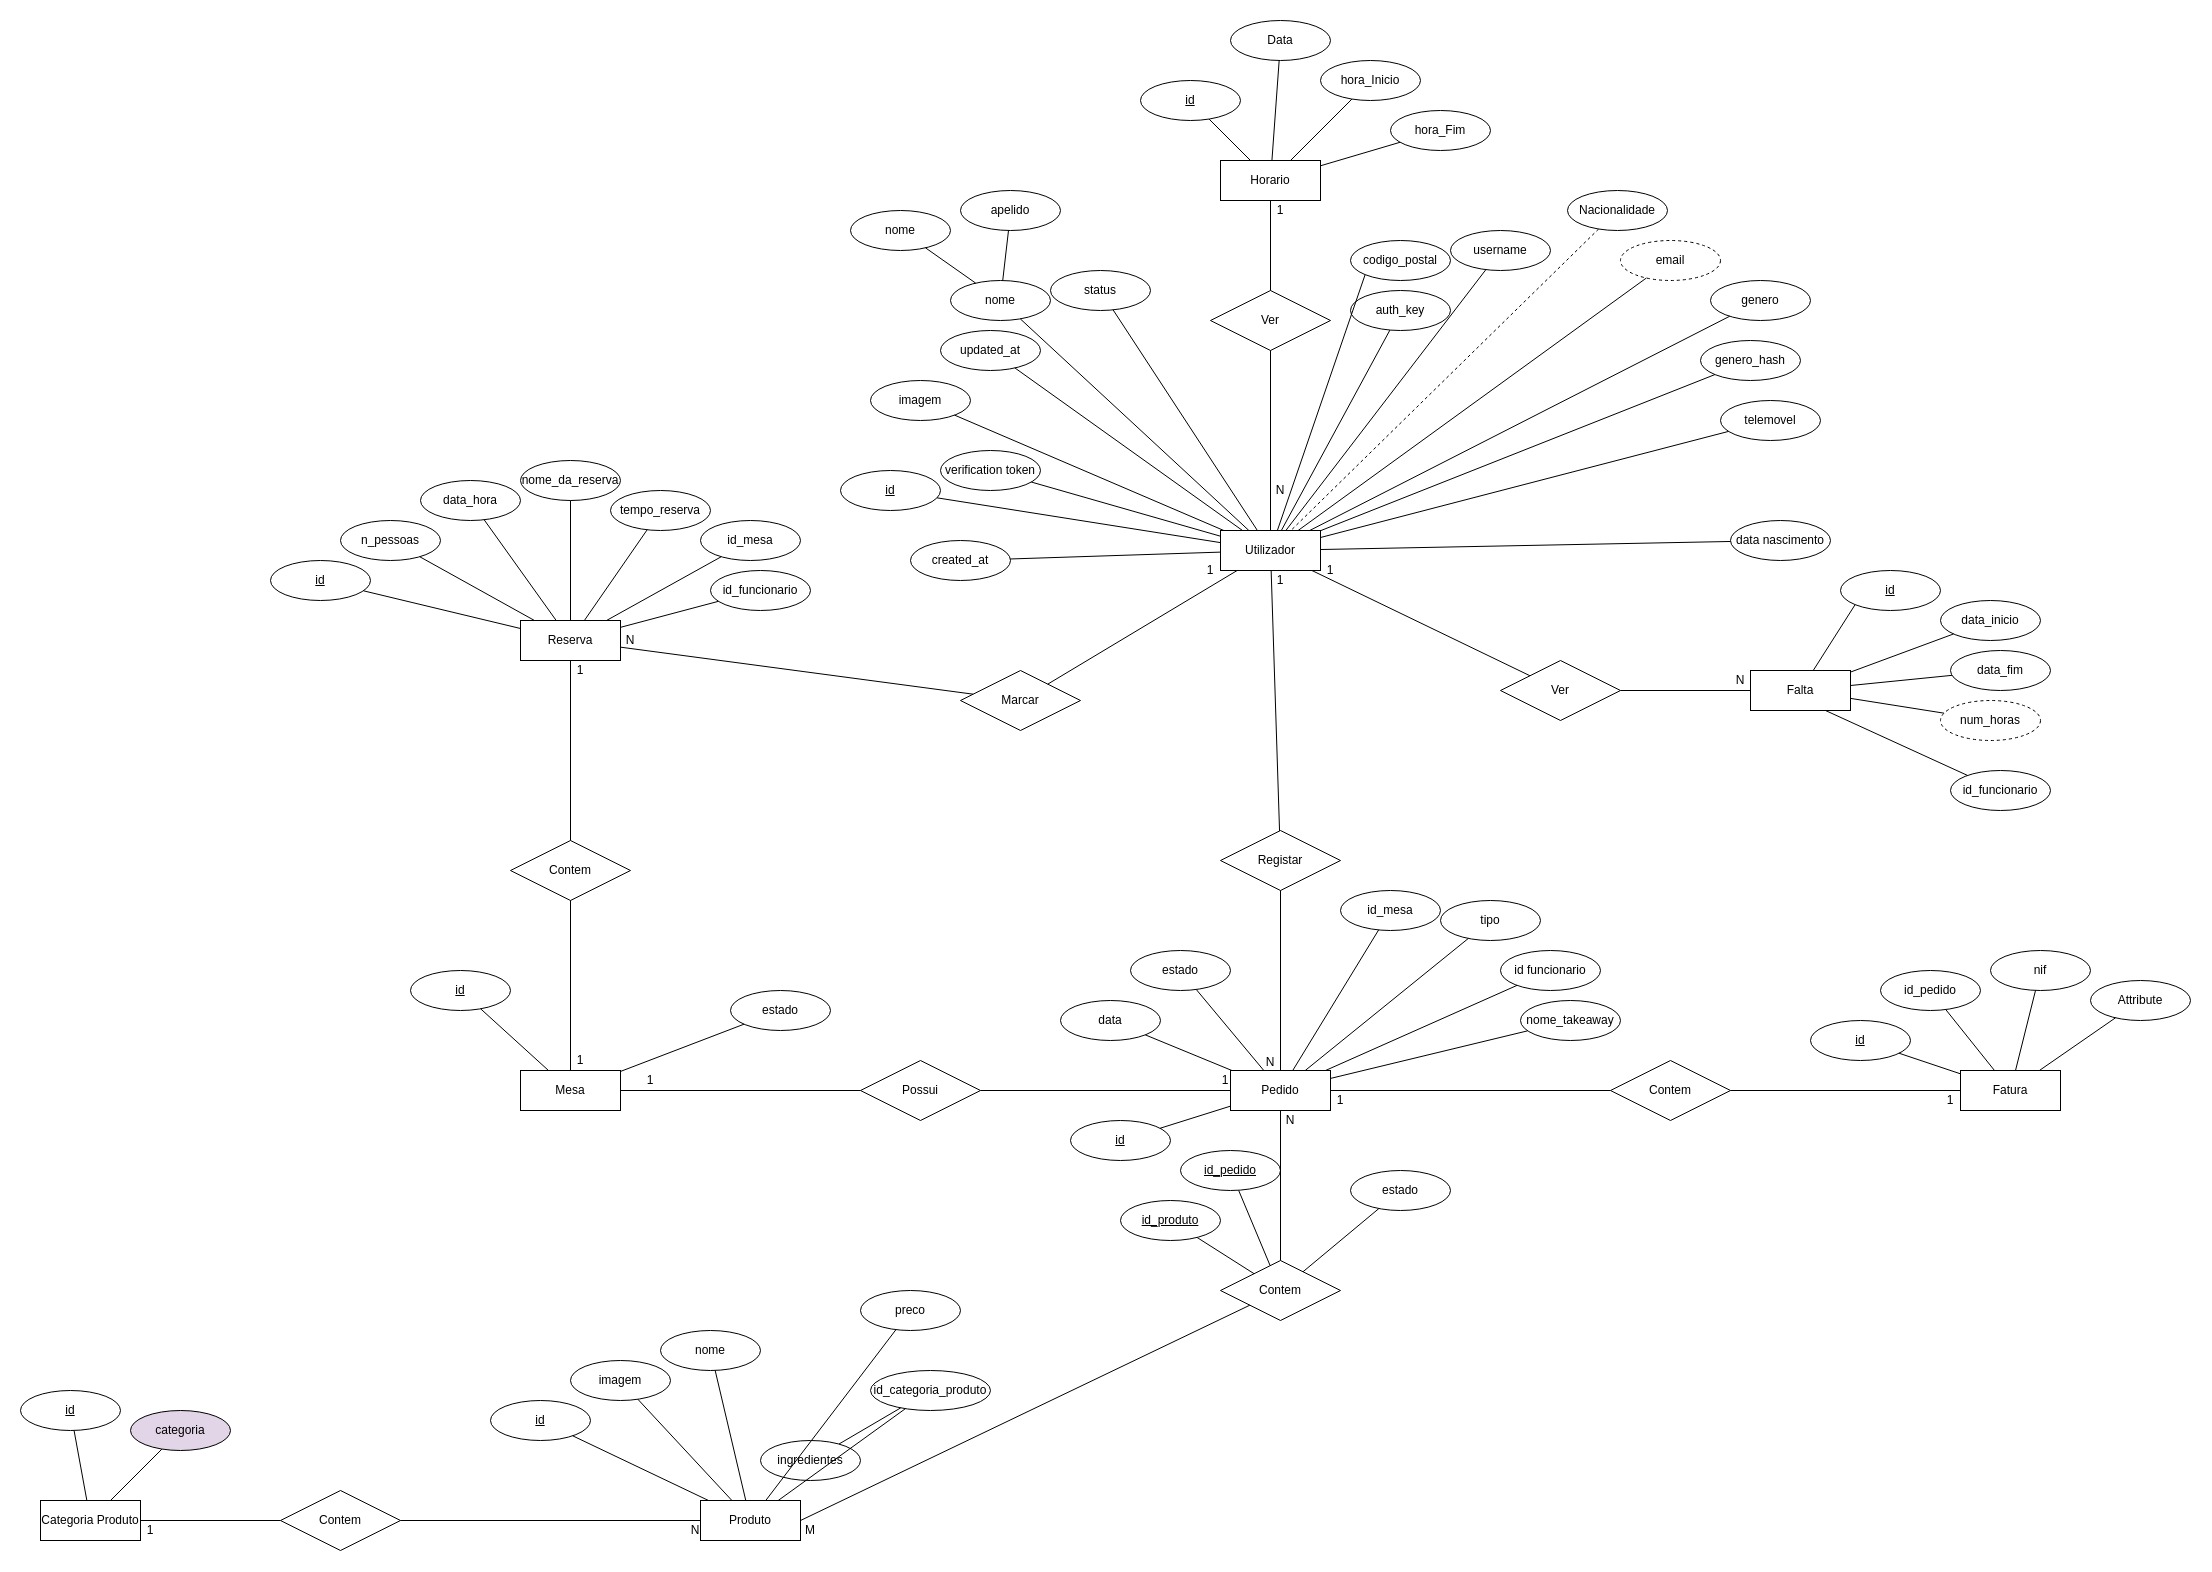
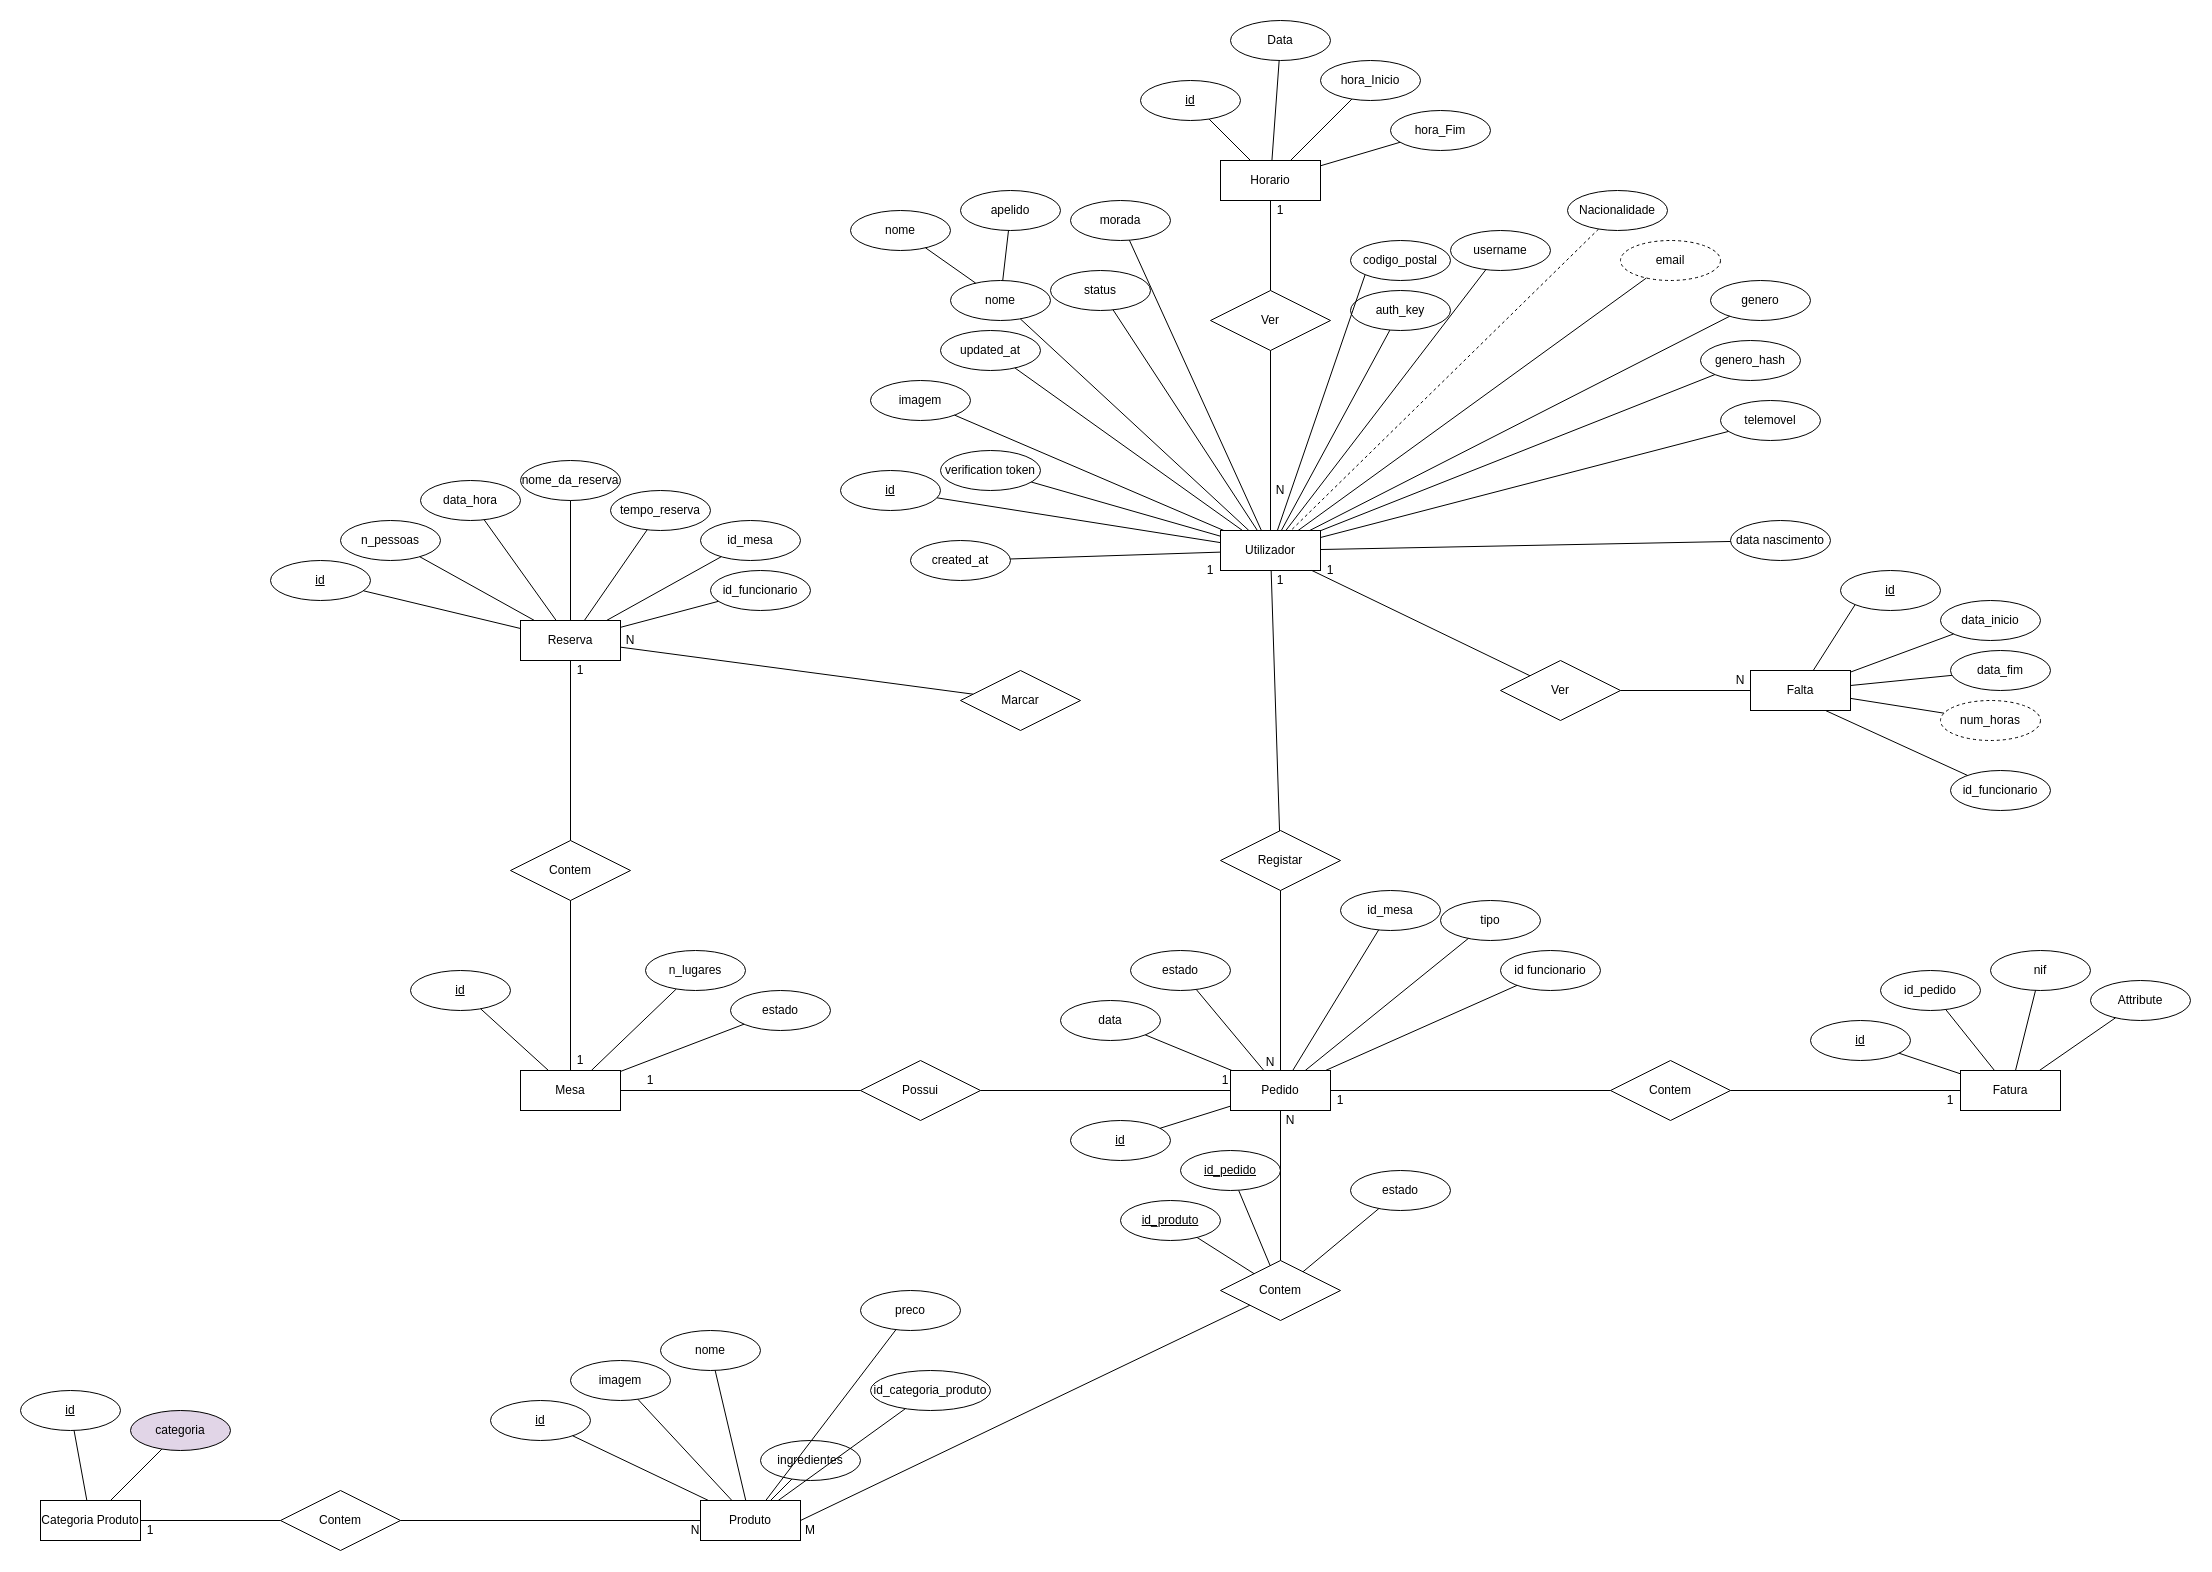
node "morada": added
edge "morada" -- "Utilizador": added
edge "Utilizador" -- "Marcar": removed
node "n_lugares": added
node "nome_takeaway": removed
edge "n_lugares" -- "Mesa": added
edge "nome_takeaway" -- "Pedido": removed
edge "id_categoria_produto" -- "ingredientes": now "Produto" -- "ingredientes"
